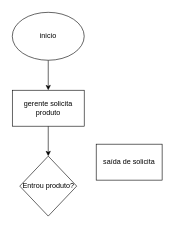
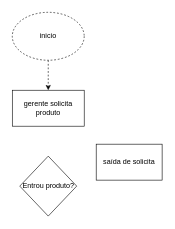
node "inicio": style solid -> dashed
edge "inicio" -> "gerente solicita produto": style solid -> dashed
edge "gerente solicita produto" -> "Entrou produto?": removed
